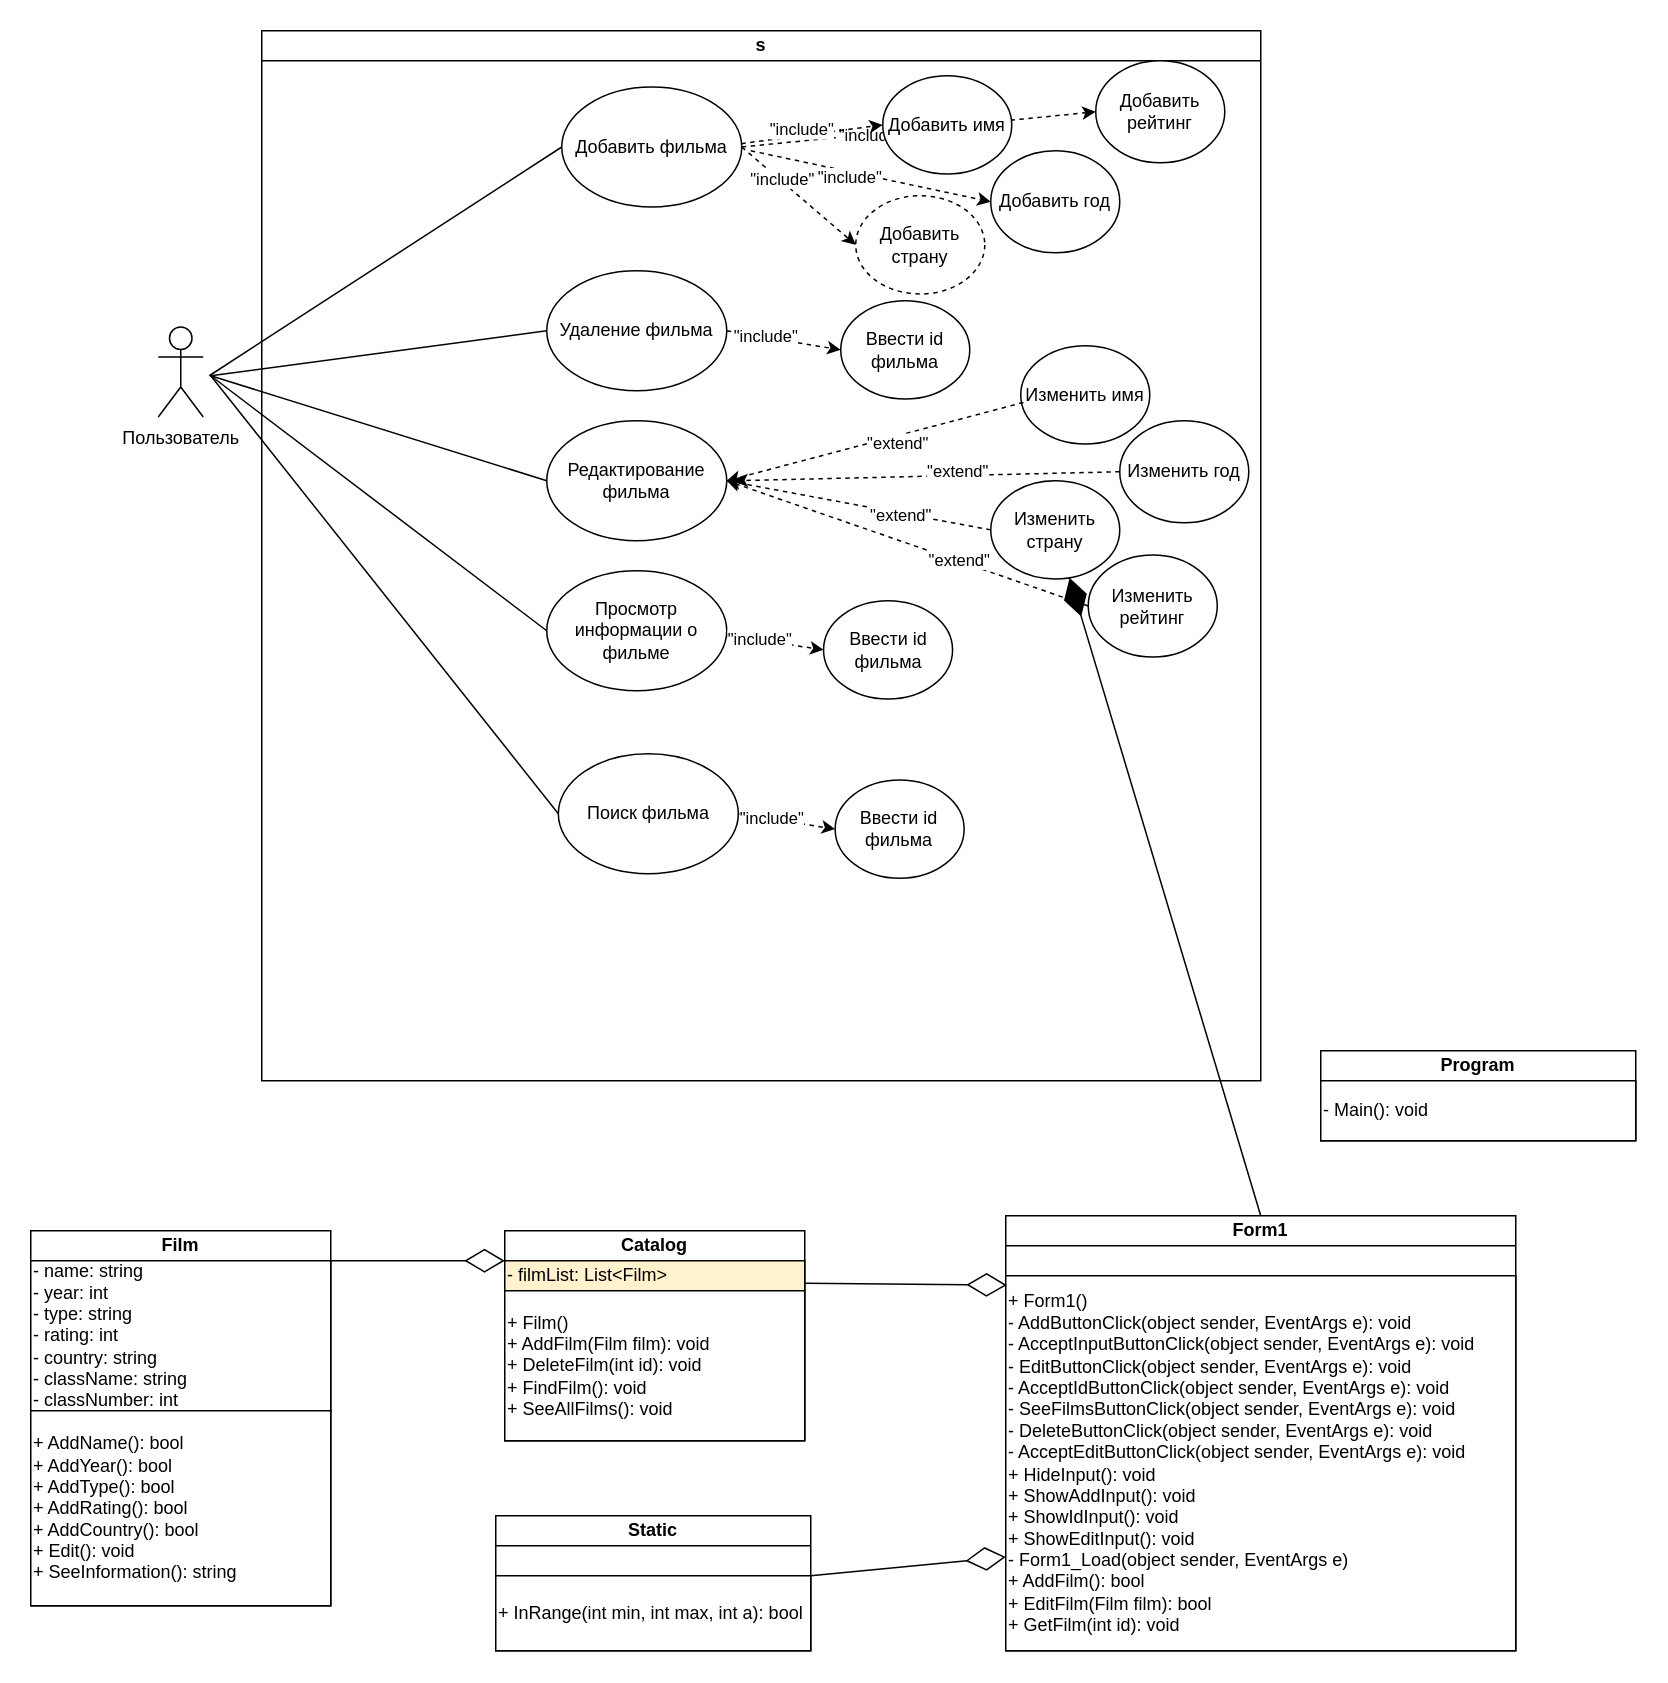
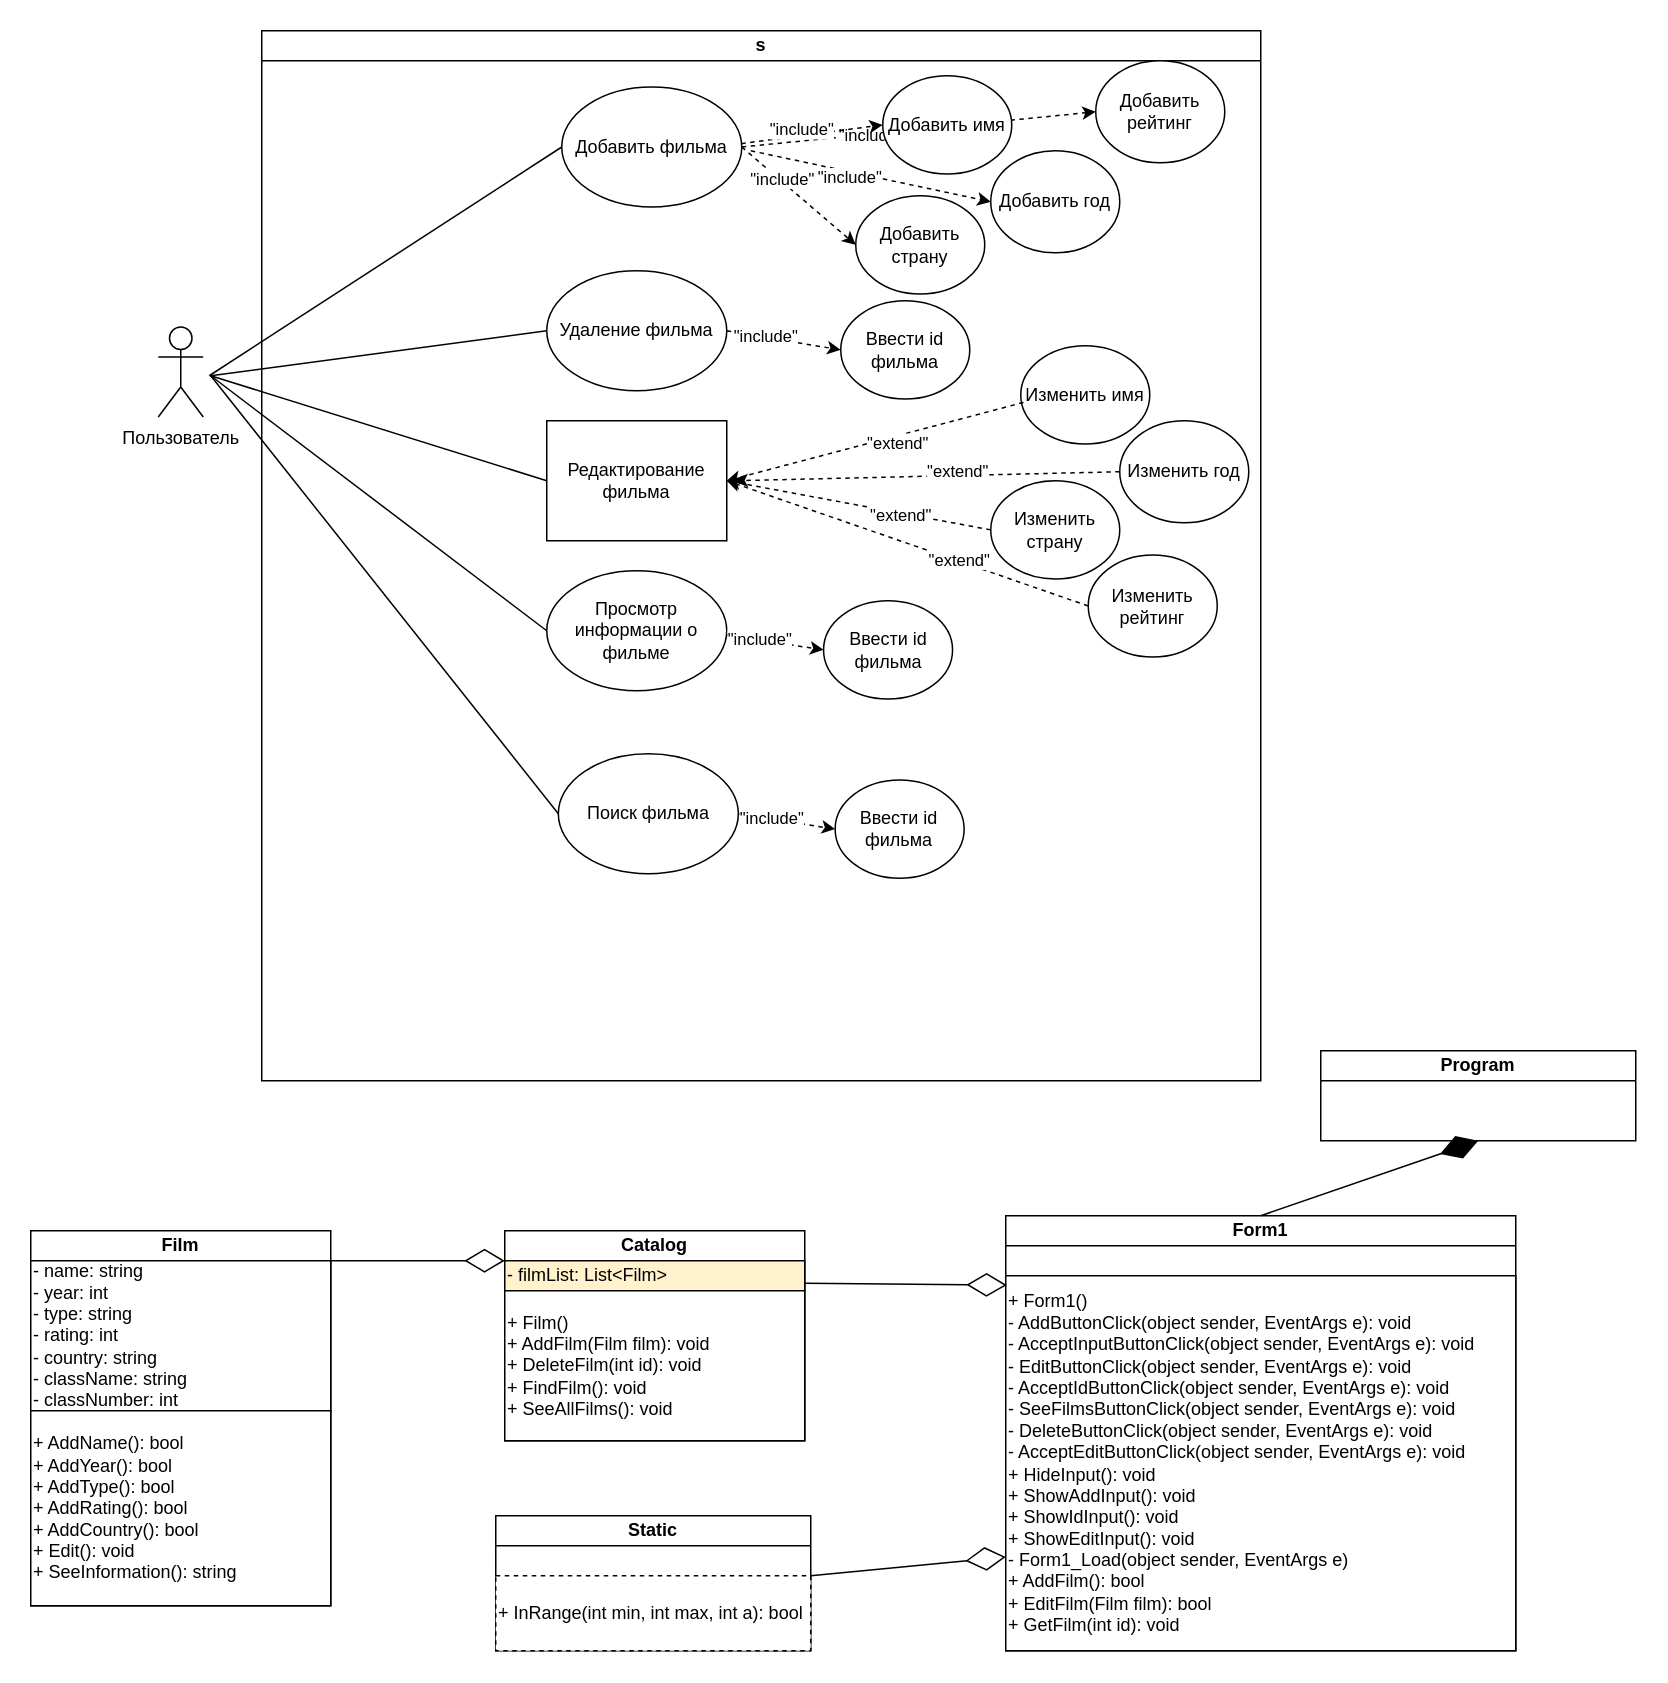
node "Добавить страну": style dashed -> solid
node "Редактирование фильма": shape ellipse -> rectangle
edge "Form1" -> "Изменить страну": now "Form1" -> "Program"
node "- Main(): void": removed
node "+ InRange(int min, int max, int a): bool": style solid -> dashed
